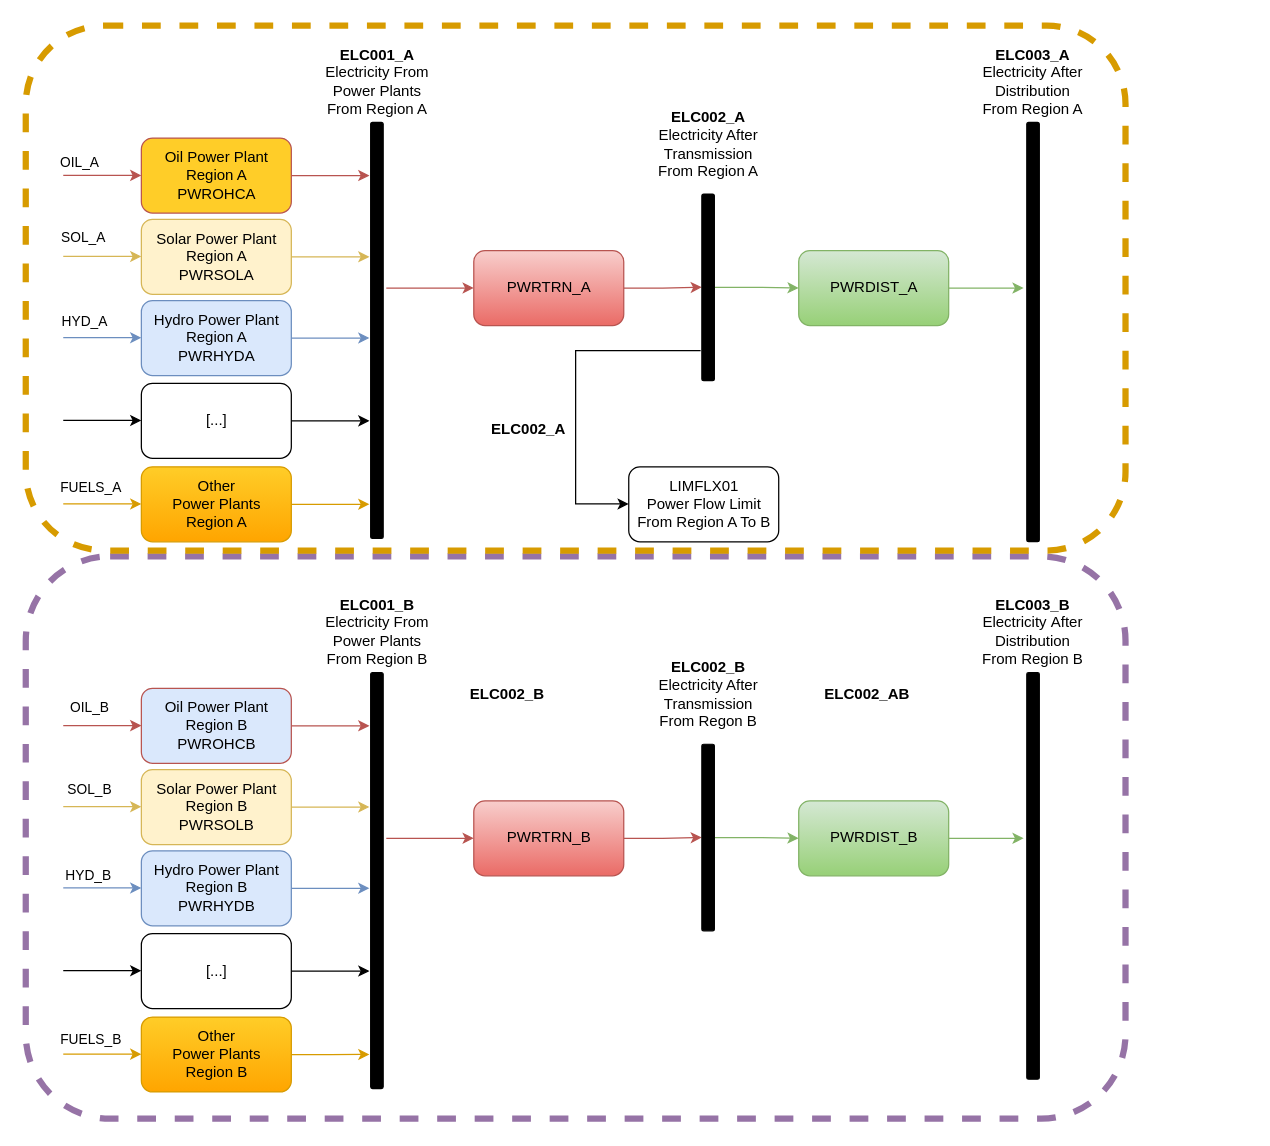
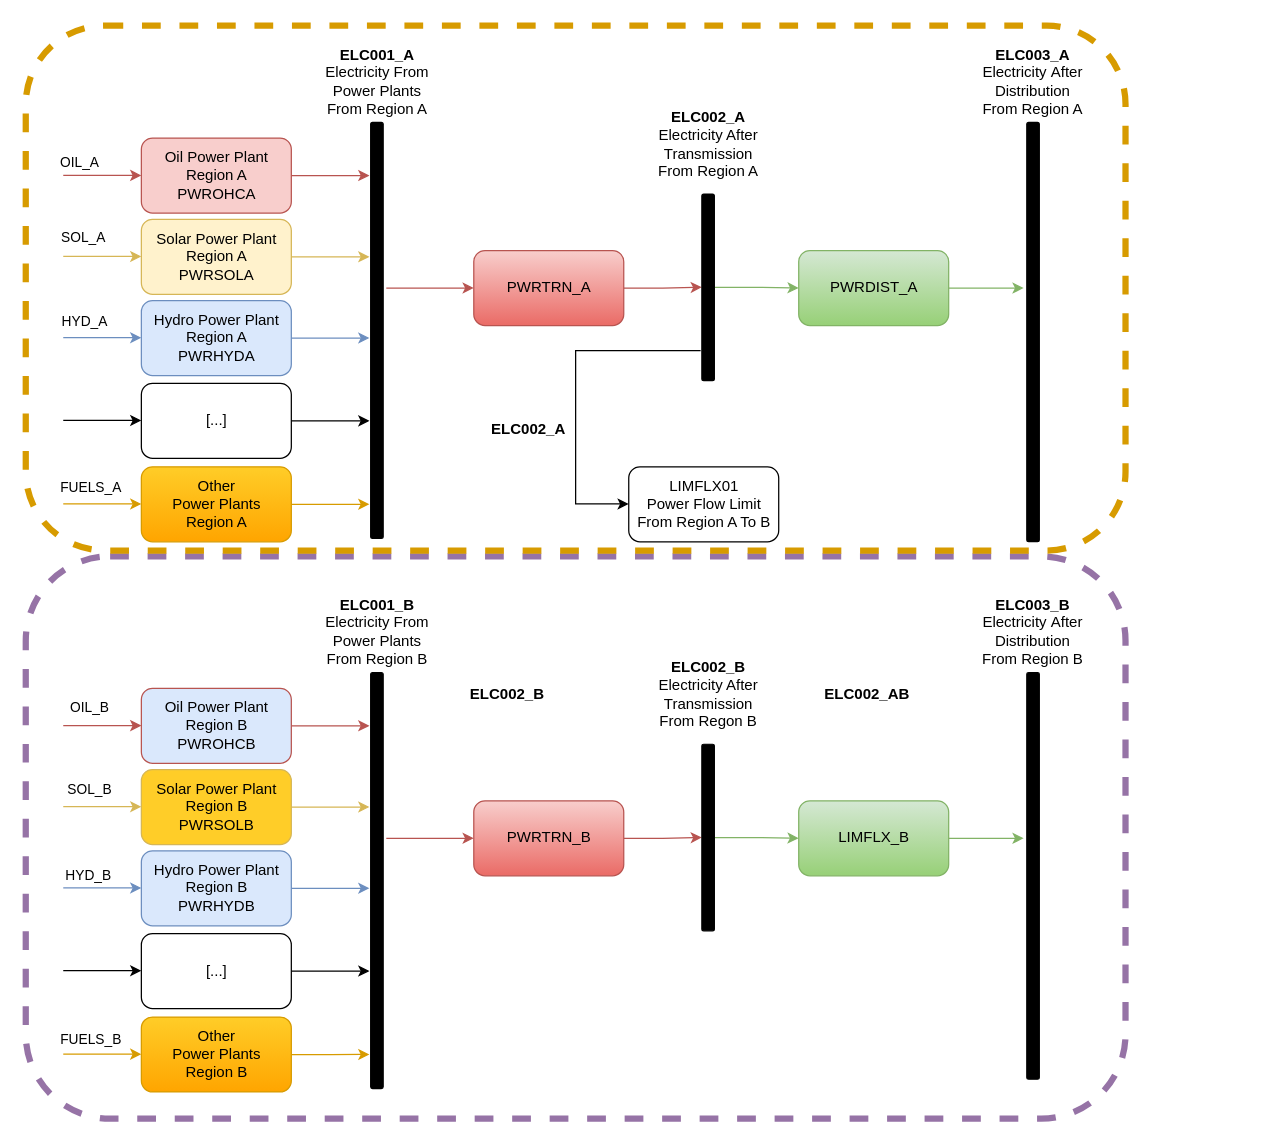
node "Oil Power Plant Region A PWROHCA": fillcolor #ffcd28 -> #f8cecc
node "Solar Power Plant Region B PWRSOLB": fillcolor #fff2cc -> #ffcd28
node "PWRDIST_B": label "PWRDIST_B" -> "LIMFLX_B"
